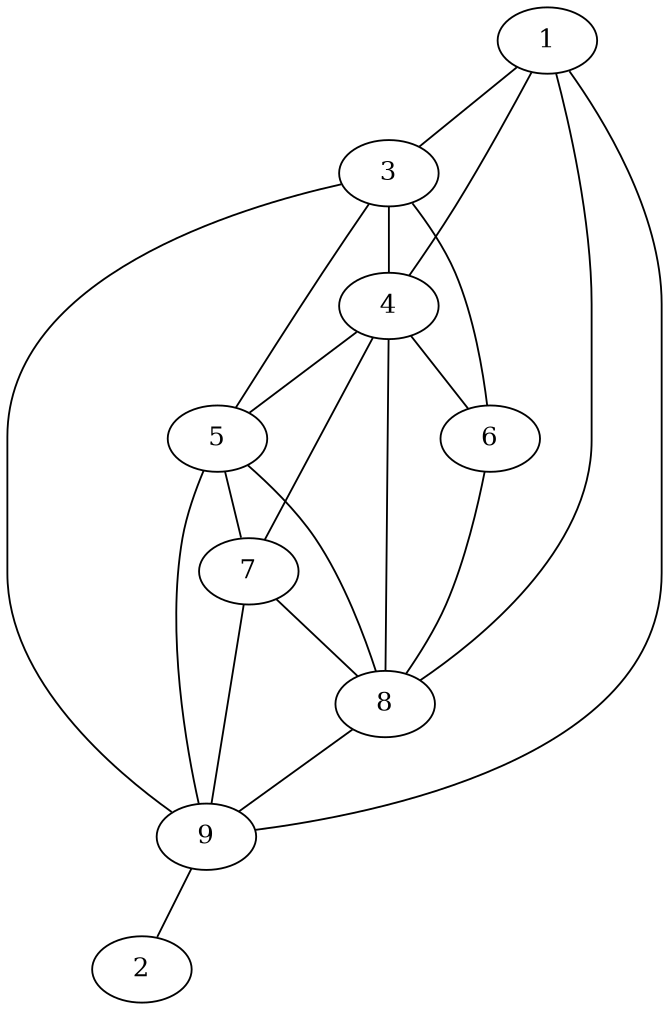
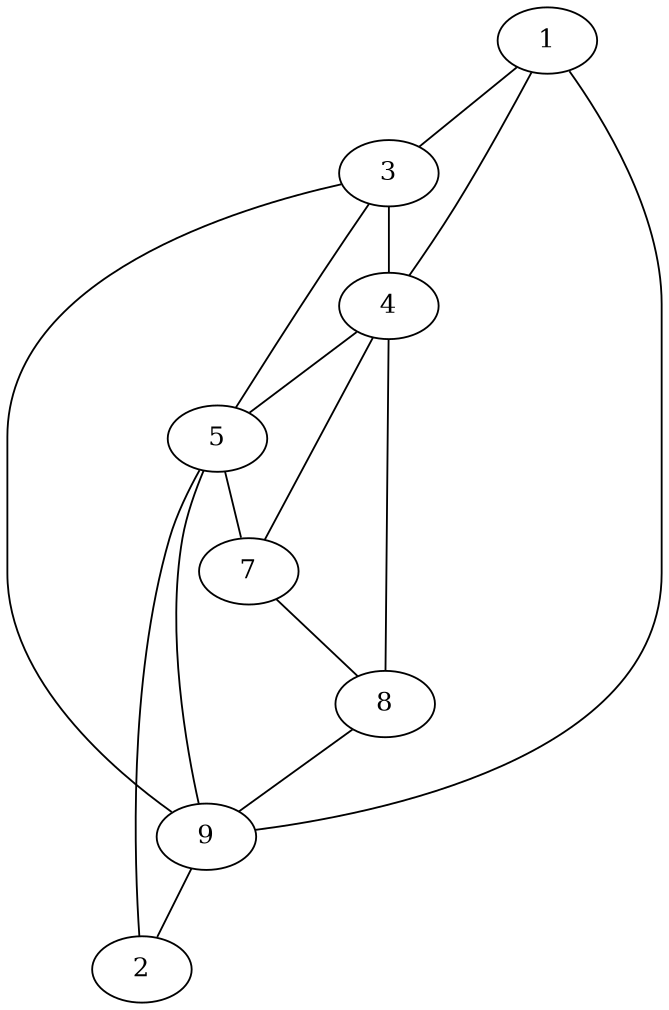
edge "1" -- "8": removed
node "6": removed
edge "5" -- "8": now "5" -- "2"
edge "7" -- "9": removed
